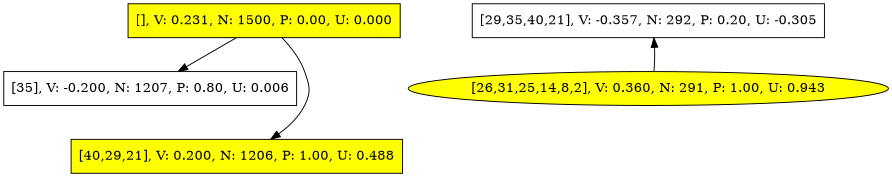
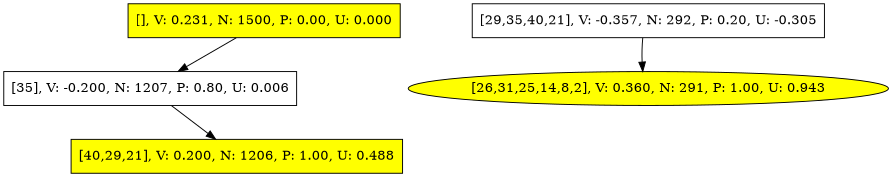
edge "[26,31,25,14,8,2], V: 0.360, N: 291, P: 1.00, U: 0.943" -> "[29,35,40,21], V: -0.357, N: 292, P: 0.20, U: -0.305": reversed
edge "[], V: 0.231, N: 1500, P: 0.00, U: 0.000" -> "[40,29,21], V: 0.200, N: 1206, P: 1.00, U: 0.488": now "[35], V: -0.200, N: 1207, P: 0.80, U: 0.006" -> "[40,29,21], V: 0.200, N: 1206, P: 1.00, U: 0.488"
